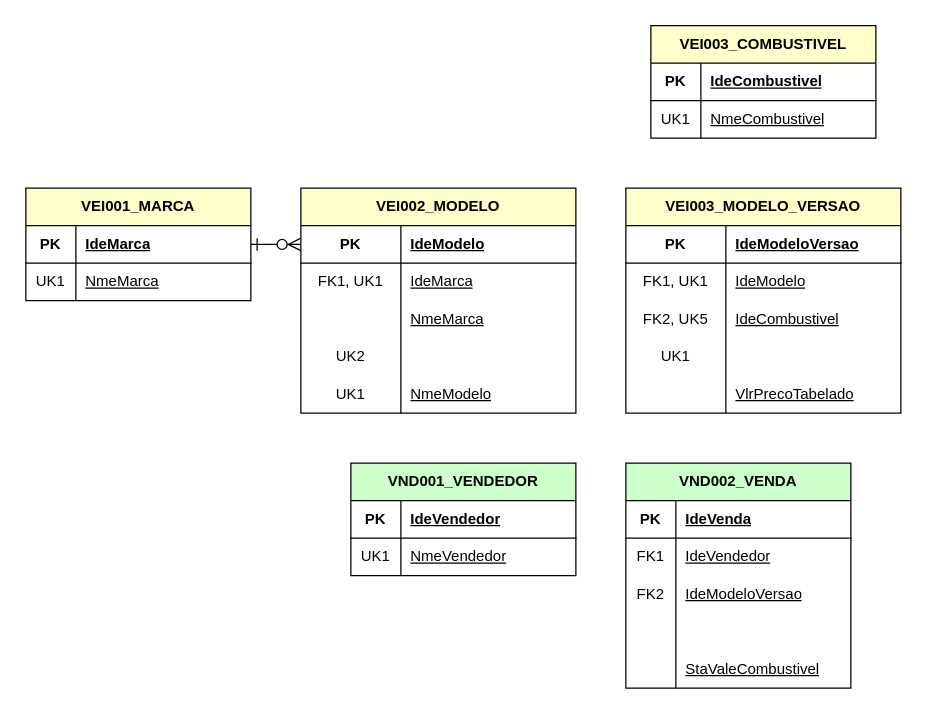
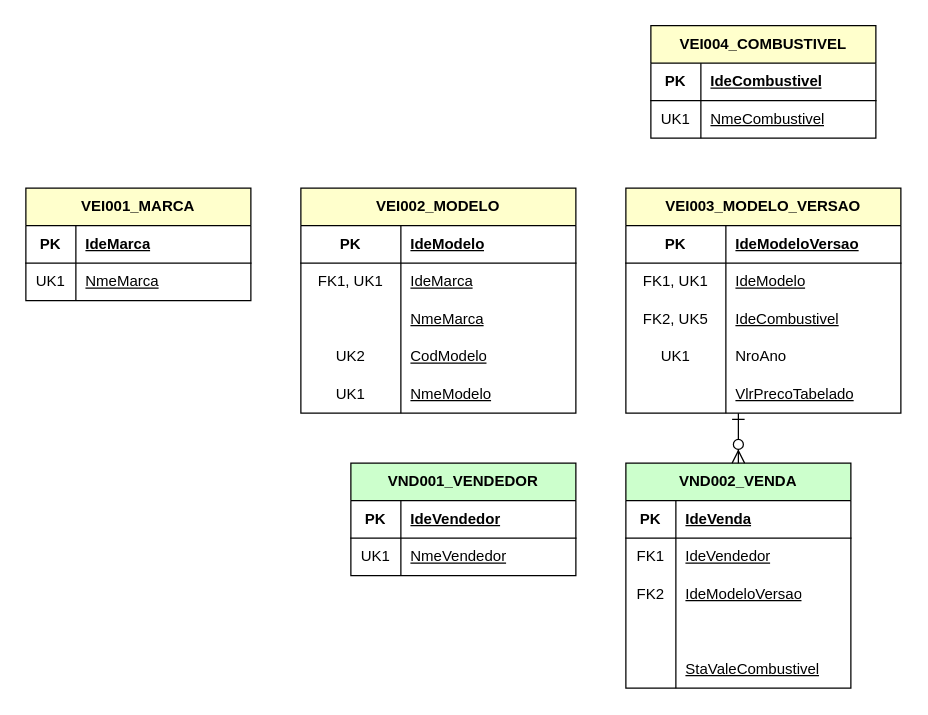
node "VEI003_COMBUSTIVEL": label "VEI003_COMBUSTIVEL" -> "VEI004_COMBUSTIVEL"
edge "VEI001_MARCA" -- "VEI002_MODELO": removed
node "CodModelo": added
node "NroAno": added
edge "VEI003_MODELO_VERSAO" -- "VND002_VENDA": added
